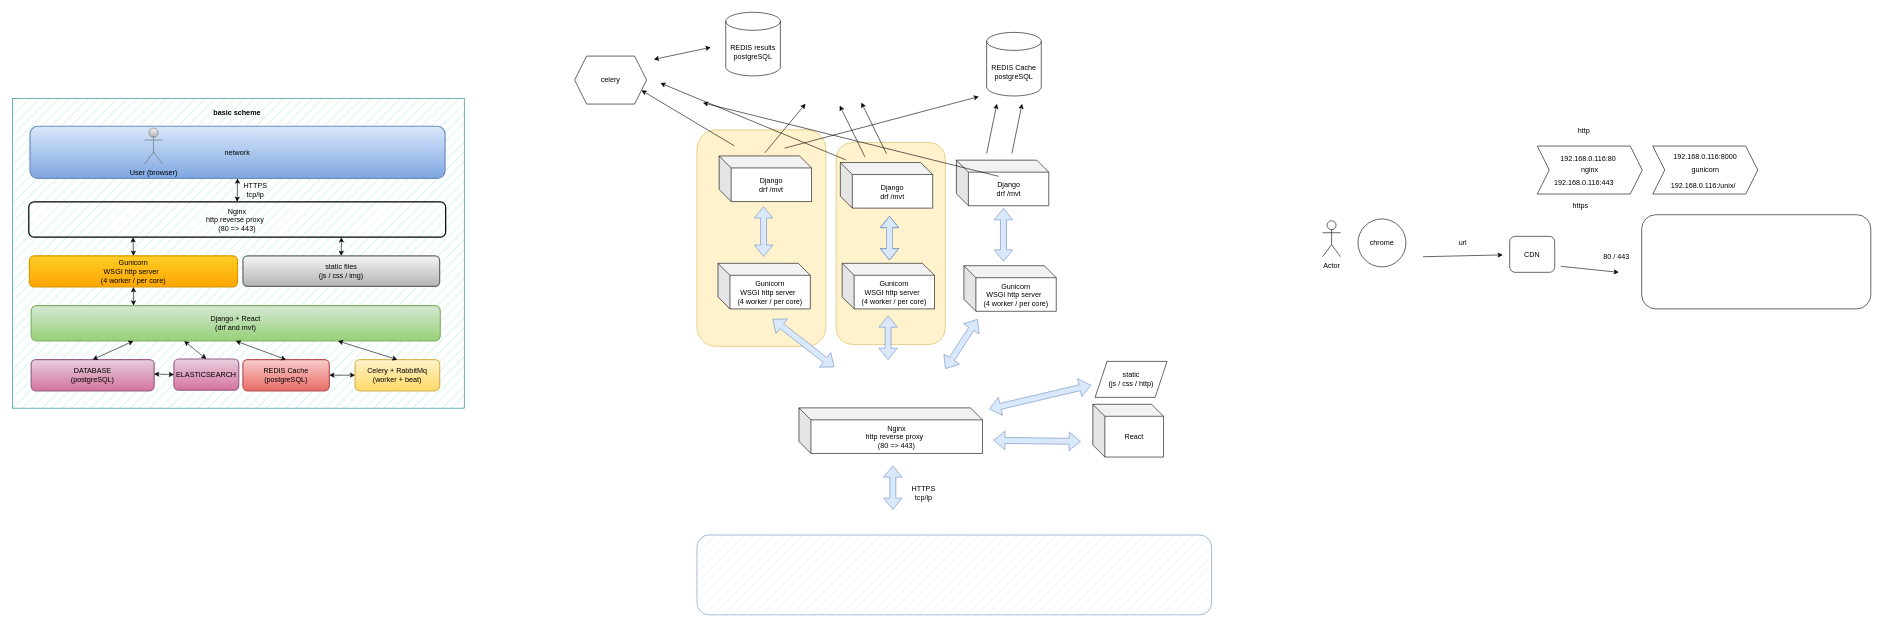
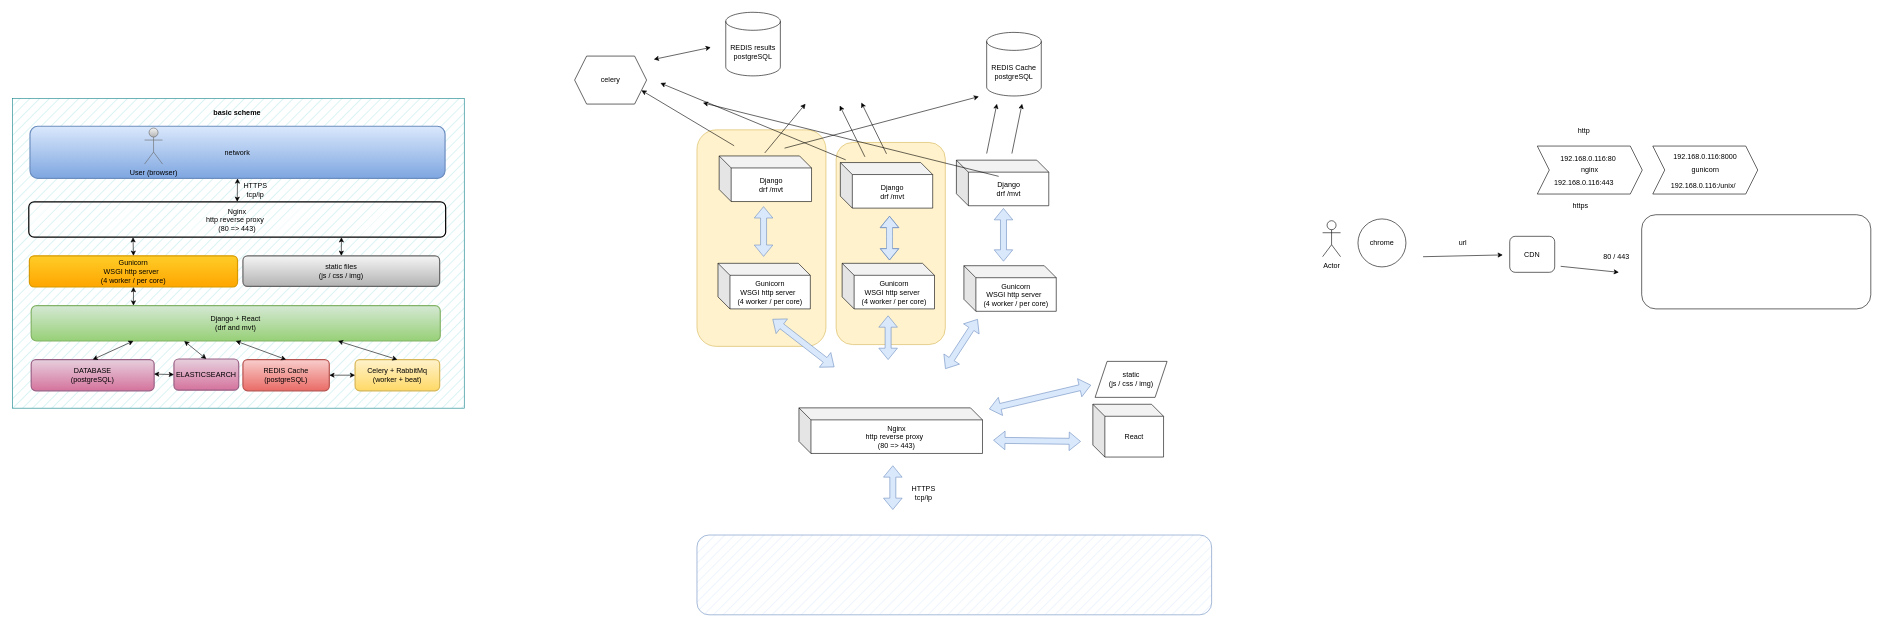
node "static (js / css / http)": label "static (js / css / http)" -> "static (js / css / img)"
